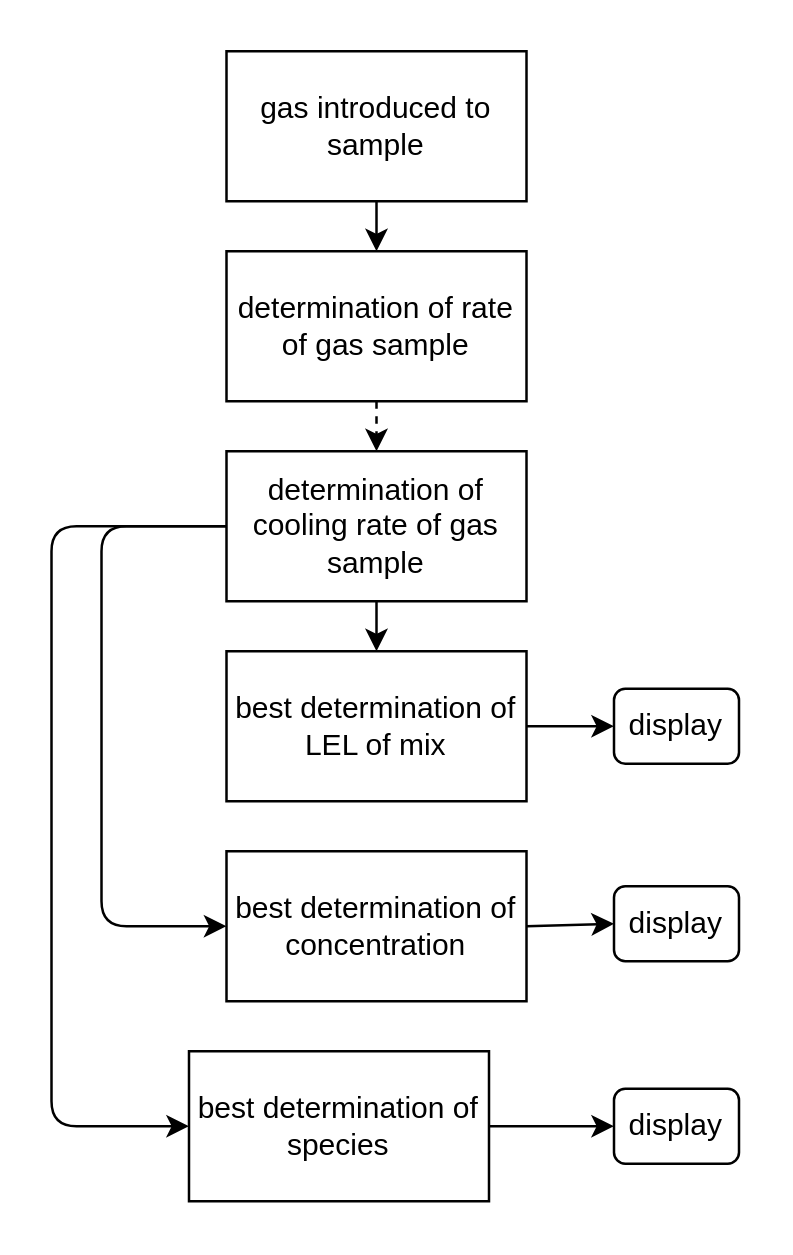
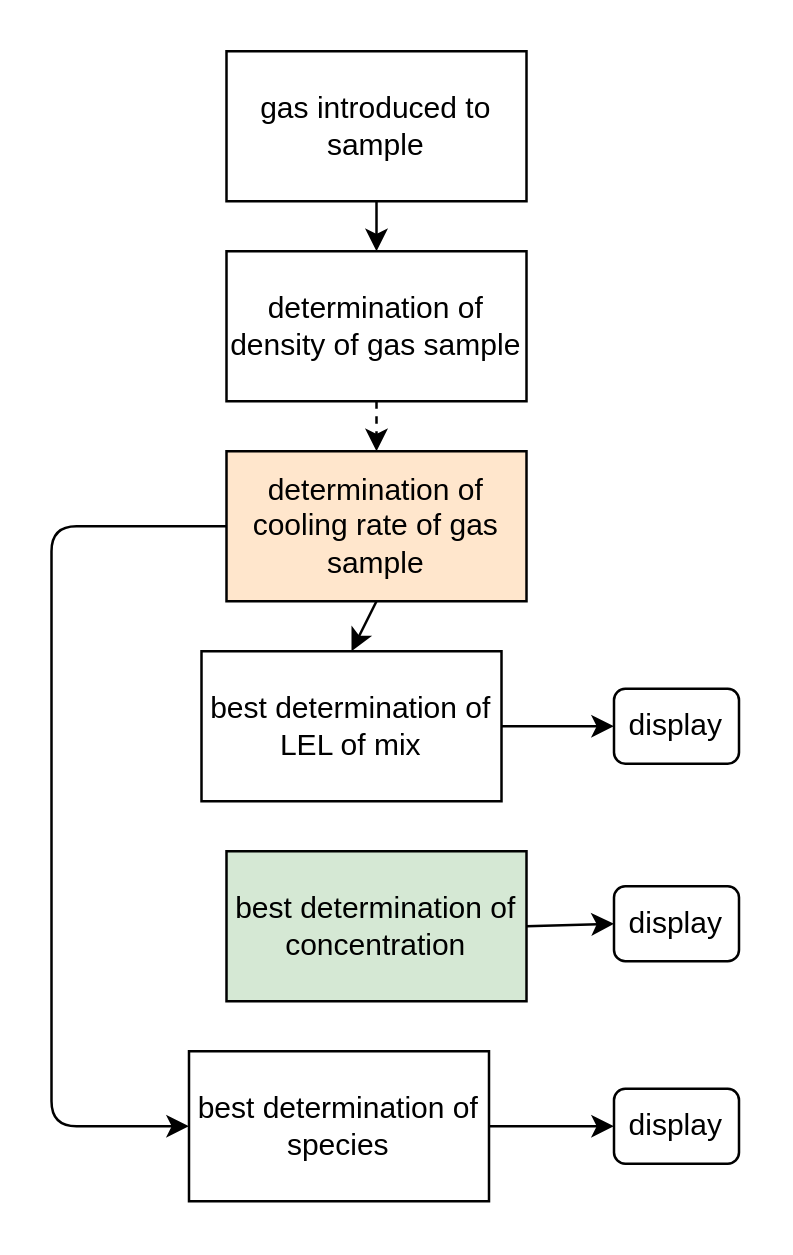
node "determination of rate of gas sample": label "determination of rate of gas sample" -> "determination of density of gas sample"
node "determination of cooling rate of gas sample": fillcolor #ffffff -> #ffe6cc
node "best determination of LEL of mix": moved (376, 726) -> (351, 726)
edge "determination of cooling rate of gas sample" -> "best determination of concentration": removed
node "best determination of concentration": fillcolor #ffffff -> #d5e8d4
